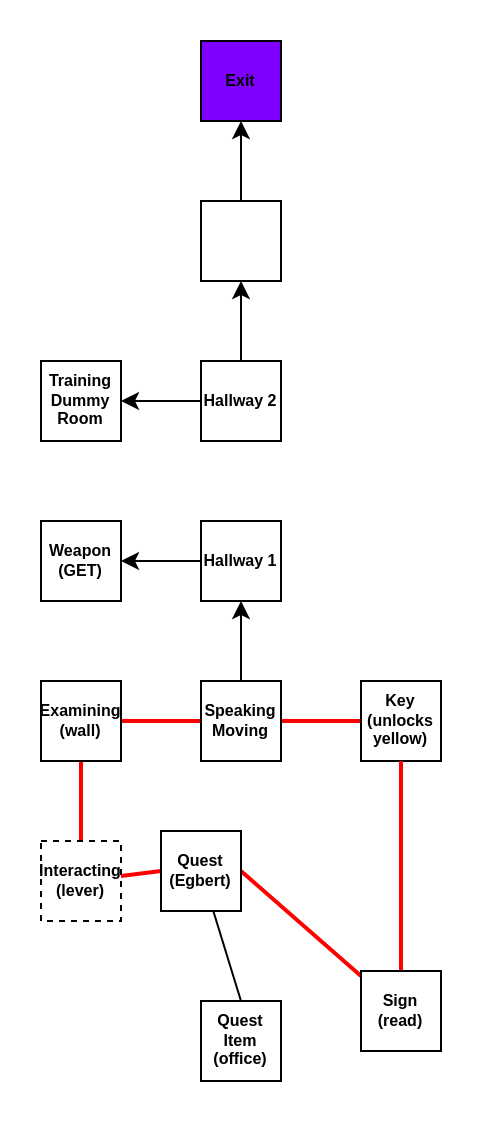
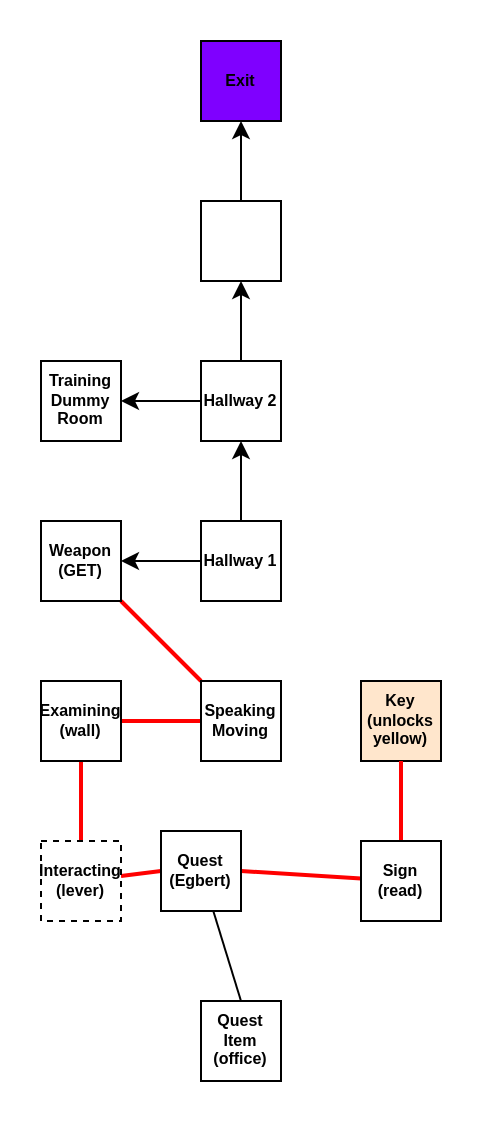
edge "Hallway 1" -> "Hallway 2": added
edge "Speaking Moving" -> "Hallway 1": removed
edge "Speaking Moving" -- "Key (unlocks yellow)": now "Speaking Moving" -- "Weapon (GET)"
node "Key (unlocks yellow)": fillcolor #ffffff -> #ffe6cc
node "Sign (read)": moved (401, 1011) -> (401, 881)
